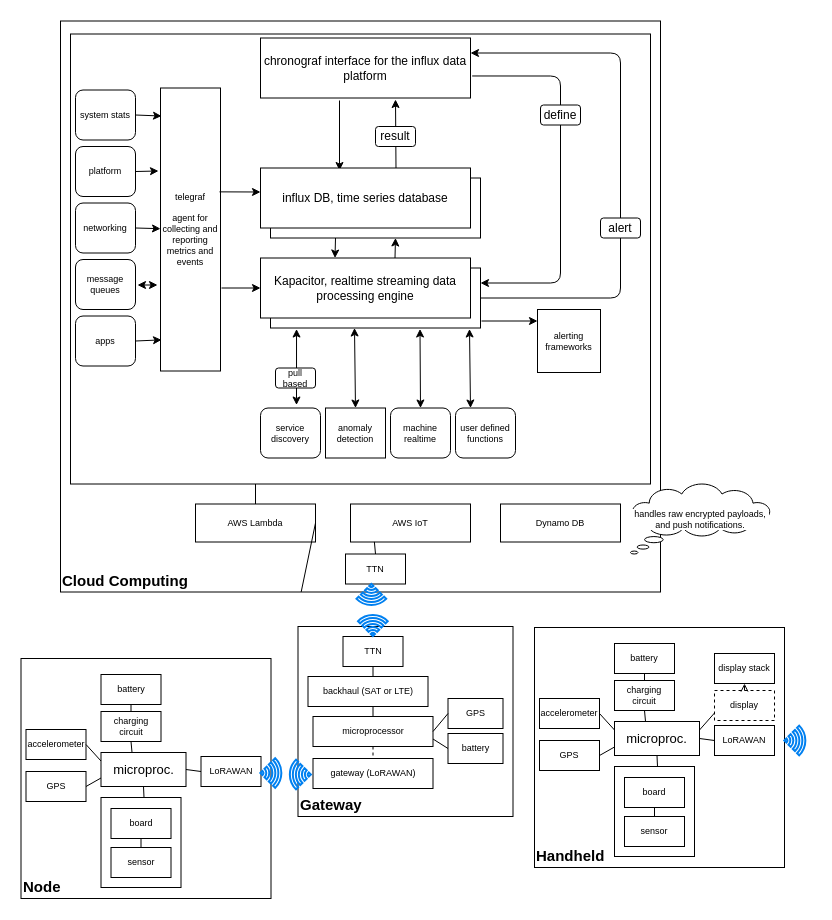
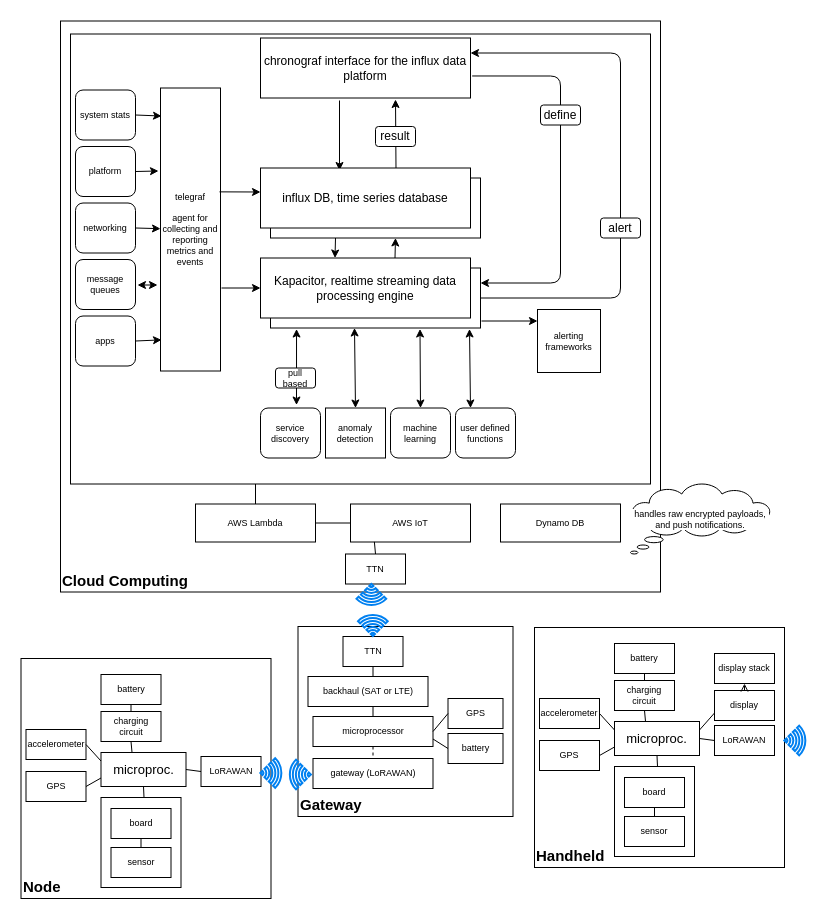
node "machine realtime": label "machine realtime" -> "machine learning"
edge "Cloud Computing" -- "AWS Lambda": now "AWS IoT" -- "AWS Lambda"
node "display": style dashed -> solid
